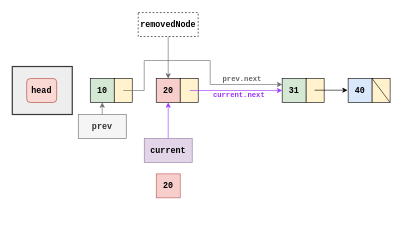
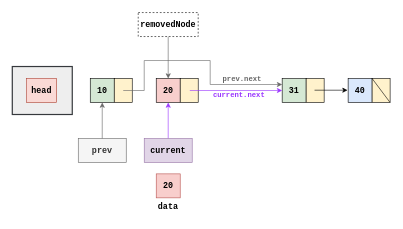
node "head": shape rounded rectangle -> rectangle
node "prev": moved (102, 126) -> (102, 150)
node "data": added
